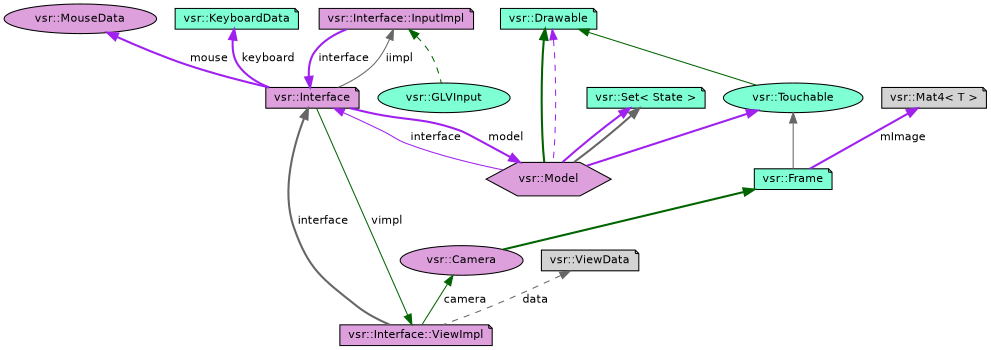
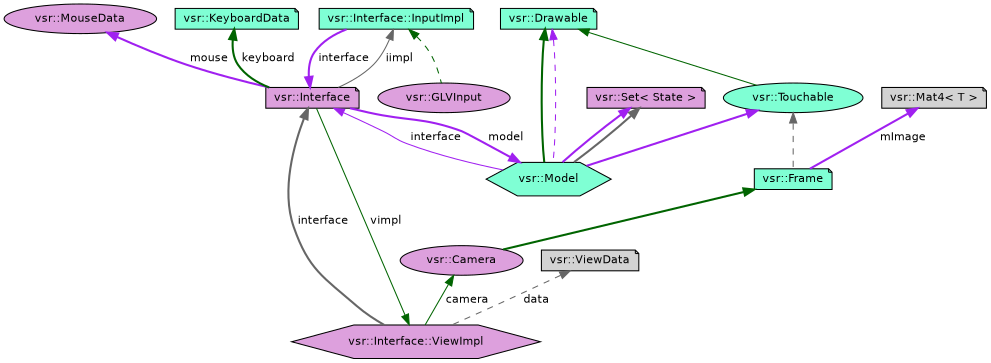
node "vsr::Interface::InputImpl": fillcolor plum -> aquamarine
edge "vsr::Interface" -> "vsr::KeyboardData": color purple -> darkgreen
node "vsr::GLVInput": fillcolor aquamarine -> plum
node "vsr::Set< State >": fillcolor aquamarine -> plum
edge "vsr::Frame" -> "vsr::Touchable": style solid -> dashed
node "vsr::Model": fillcolor plum -> aquamarine
node "vsr::Interface::ViewImpl": shape note -> hexagon
